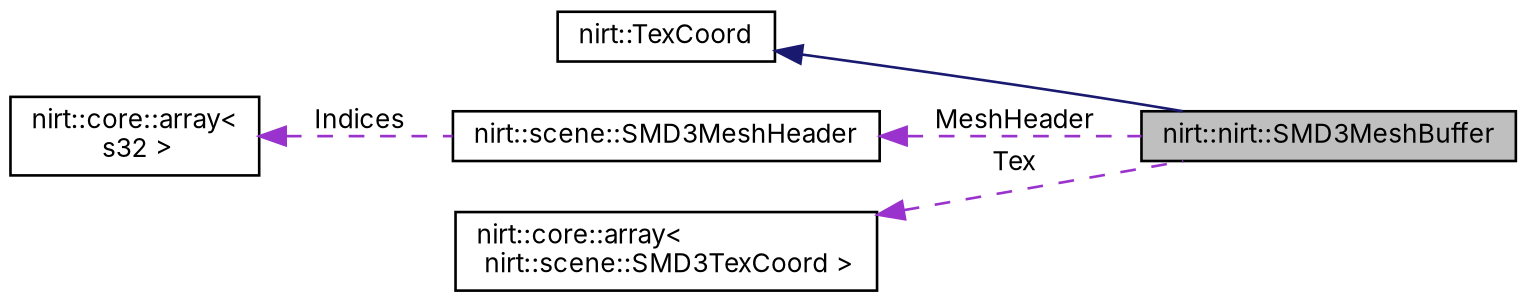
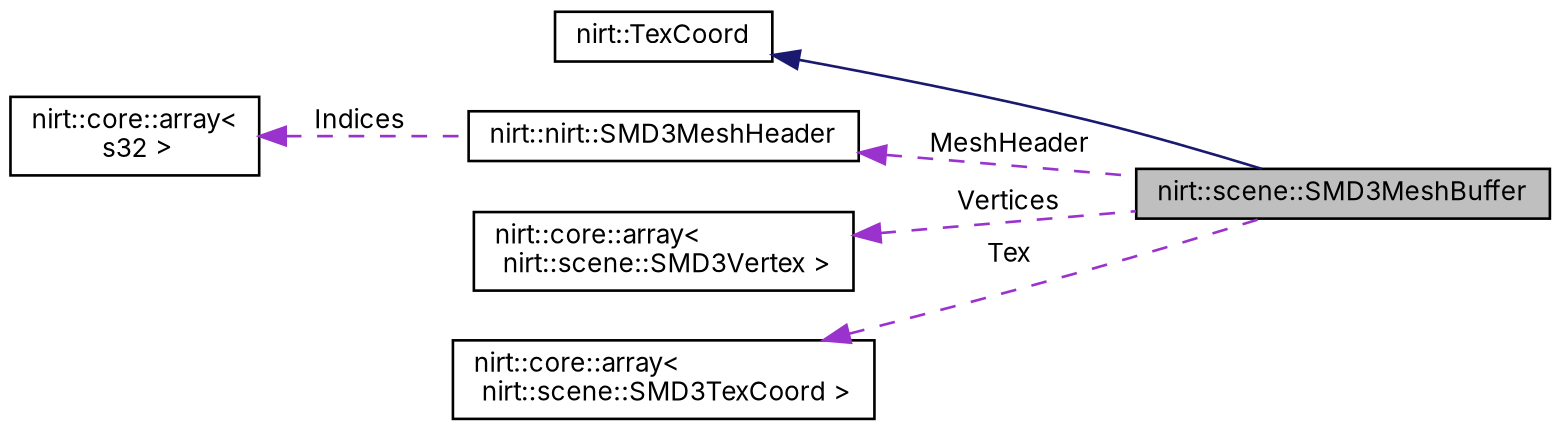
node "nirt::scene::SMD3MeshHeader": label "nirt::scene::SMD3MeshHeader" -> "nirt::nirt::SMD3MeshHeader"
node "nirt::nirt::SMD3MeshBuffer": label "nirt::nirt::SMD3MeshBuffer" -> "nirt::scene::SMD3MeshBuffer"
node "nirt::core::array< nirt::scene::SMD3Vertex >": added
